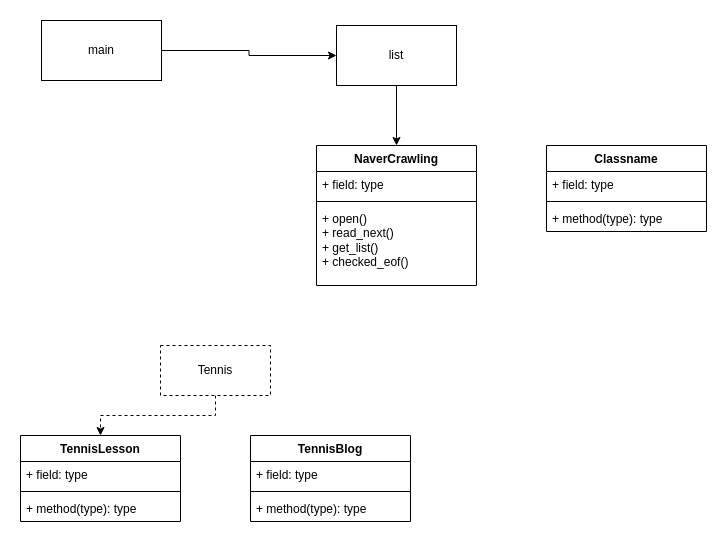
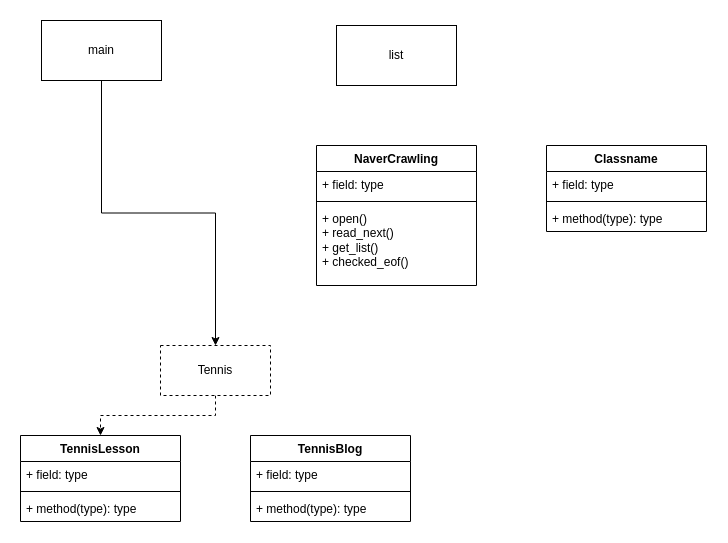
edge "main" -> "list": now "main" -> "Tennis"
edge "list" -> "NaverCrawling": removed
